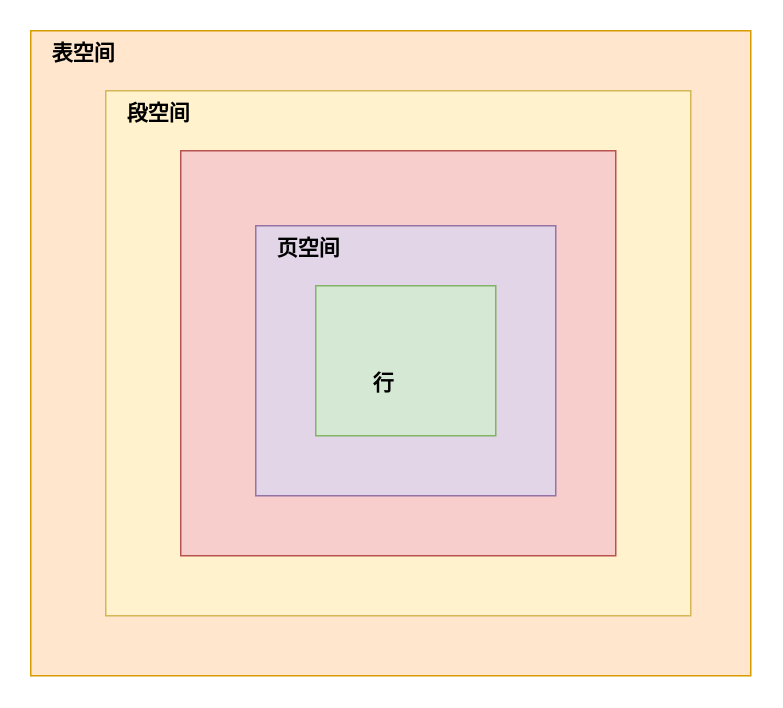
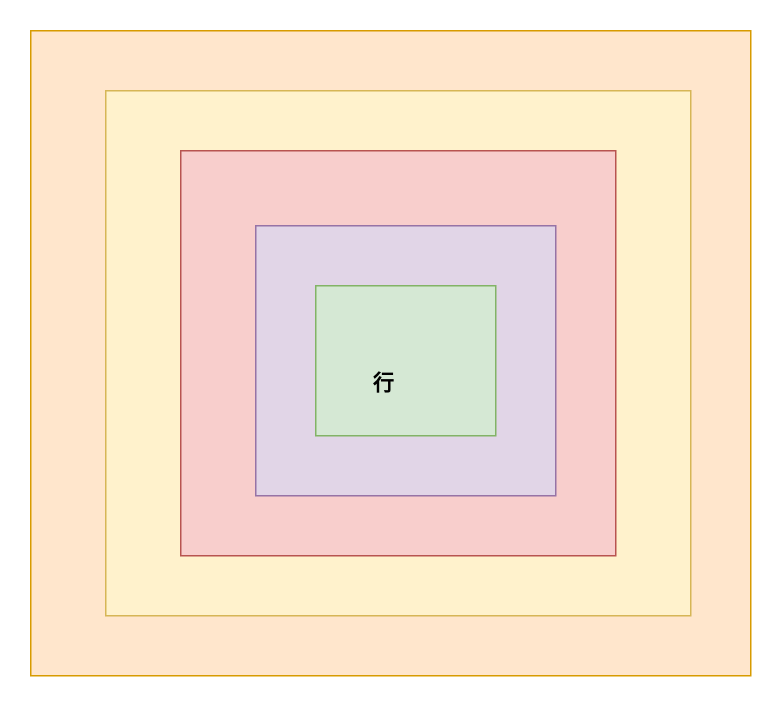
node "表空间": removed
node "段空间": removed
node "页空间": removed
